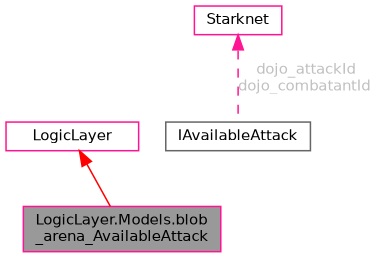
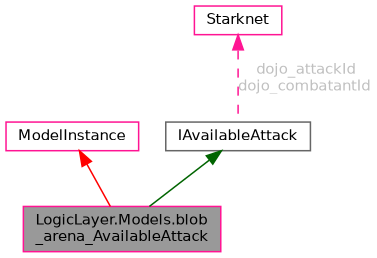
node "LogicLayer": label "LogicLayer" -> "ModelInstance"
edge "LogicLayer.Models.blob _arena_AvailableAttack" -> "IAvailableAttack": added
